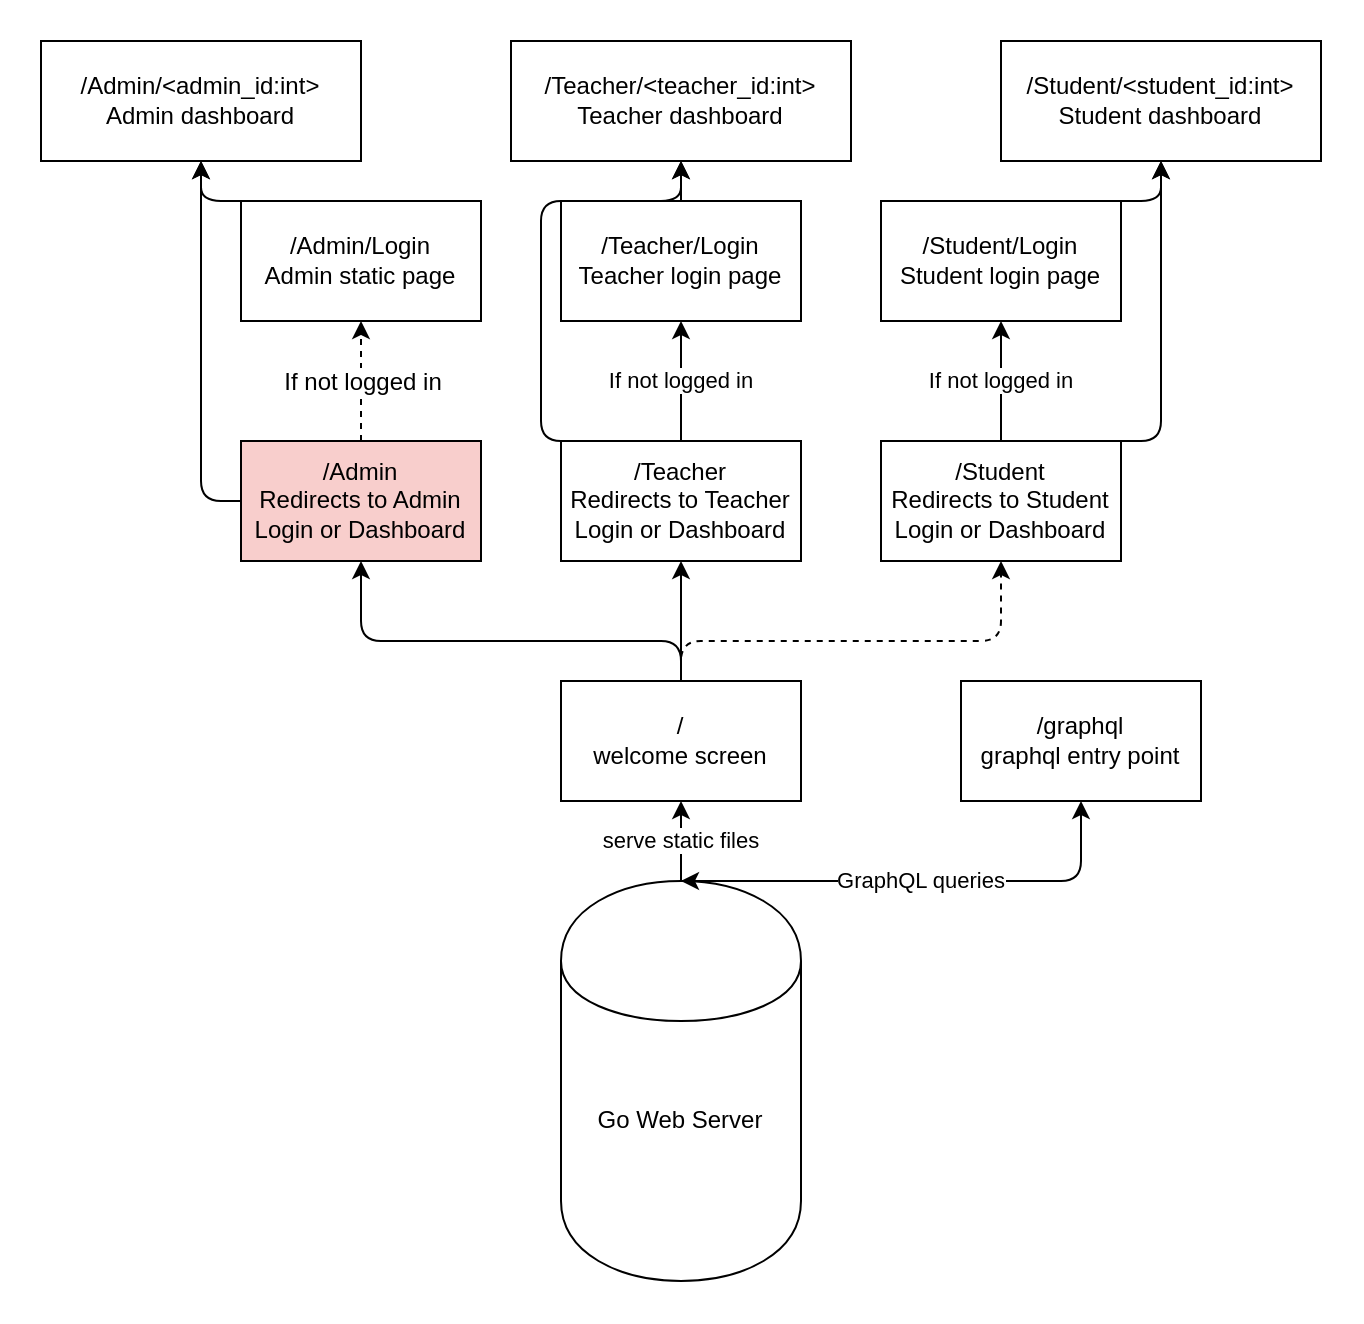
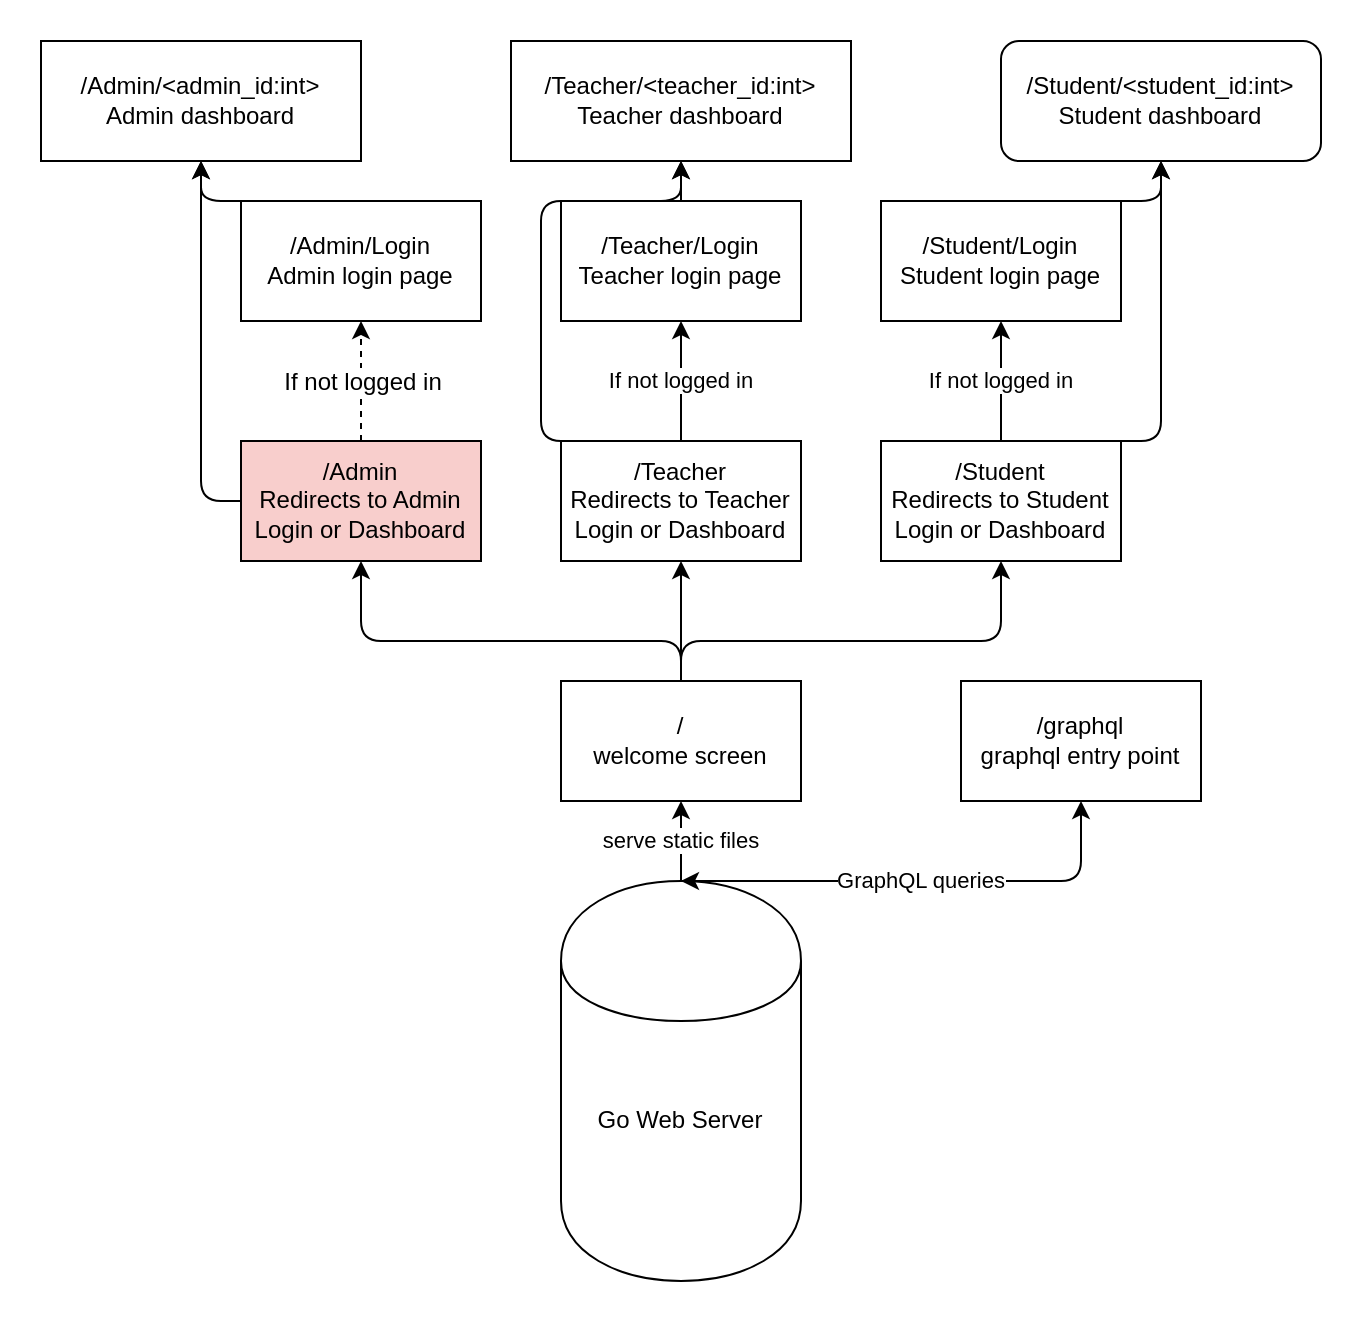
node "/Student/<student_id:int> Student dashboard": shape rectangle -> rounded rectangle
node "/Admin/Login Admin static page": label "/Admin/Login Admin static page" -> "/Admin/Login Admin login page"
edge "/ welcome screen" -> "/Student Redirects to Student Login or Dashboard": style dashed -> solid
